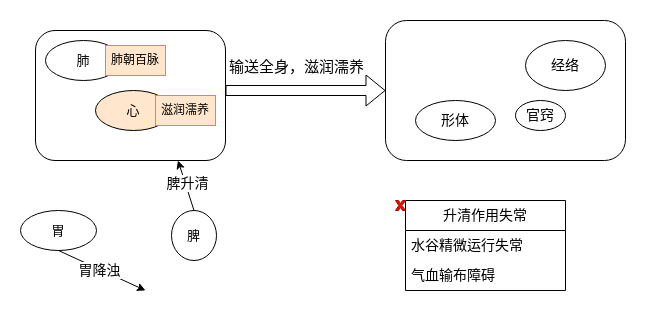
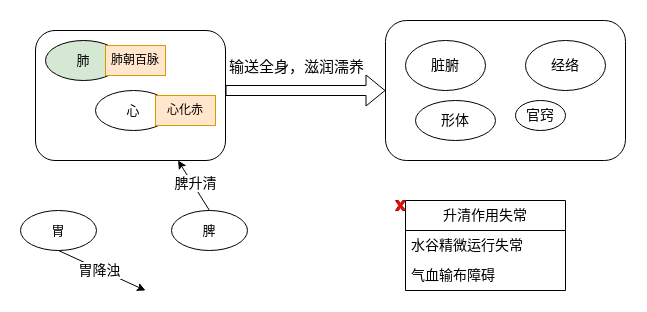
node "肺": fillcolor #ffffff -> #d5e8d4
node "脏腑": added
node "心": fillcolor #ffe6cc -> #ffffff
node "滋润濡养": label "滋润濡养" -> "心化赤"
node "脾": size 45x50 -> 76x40
